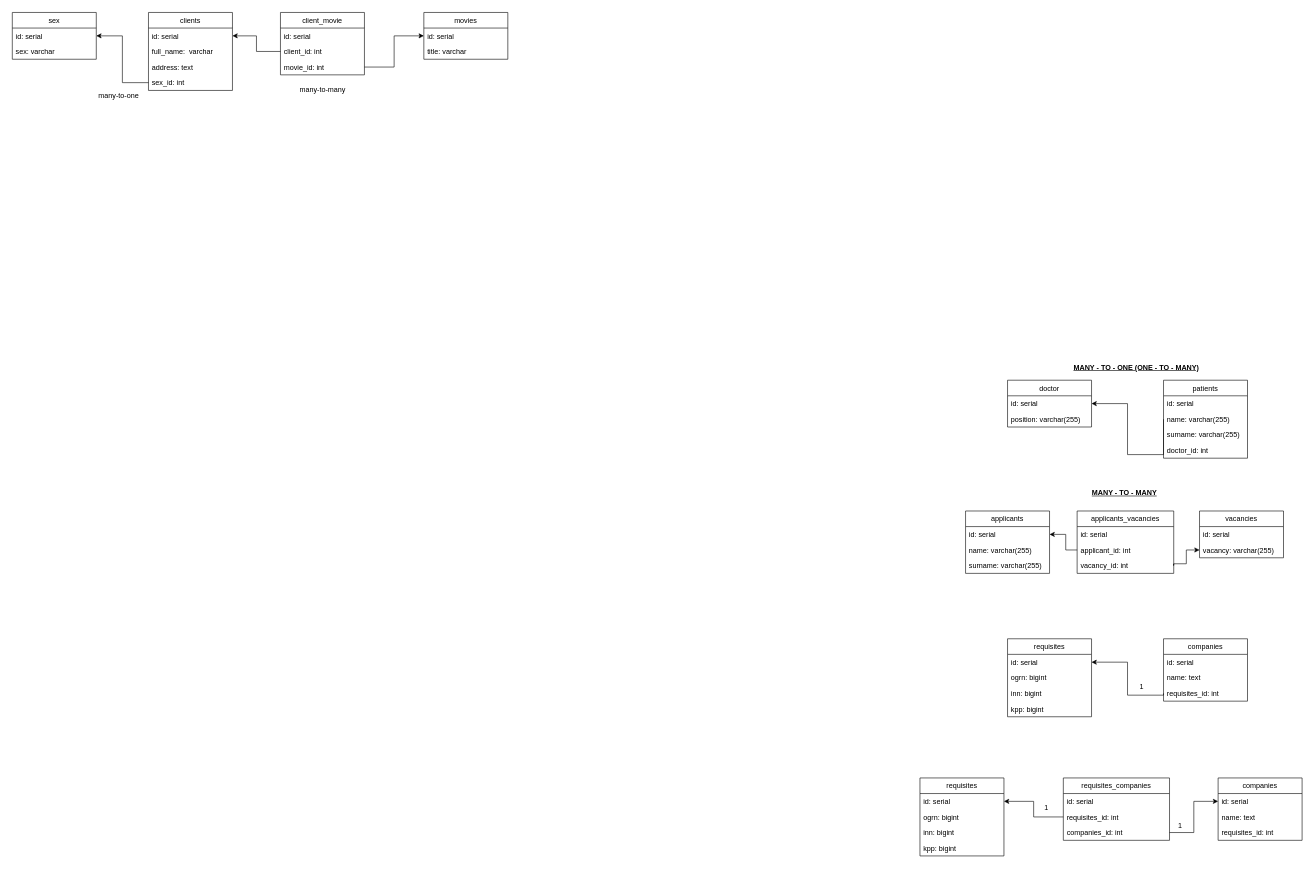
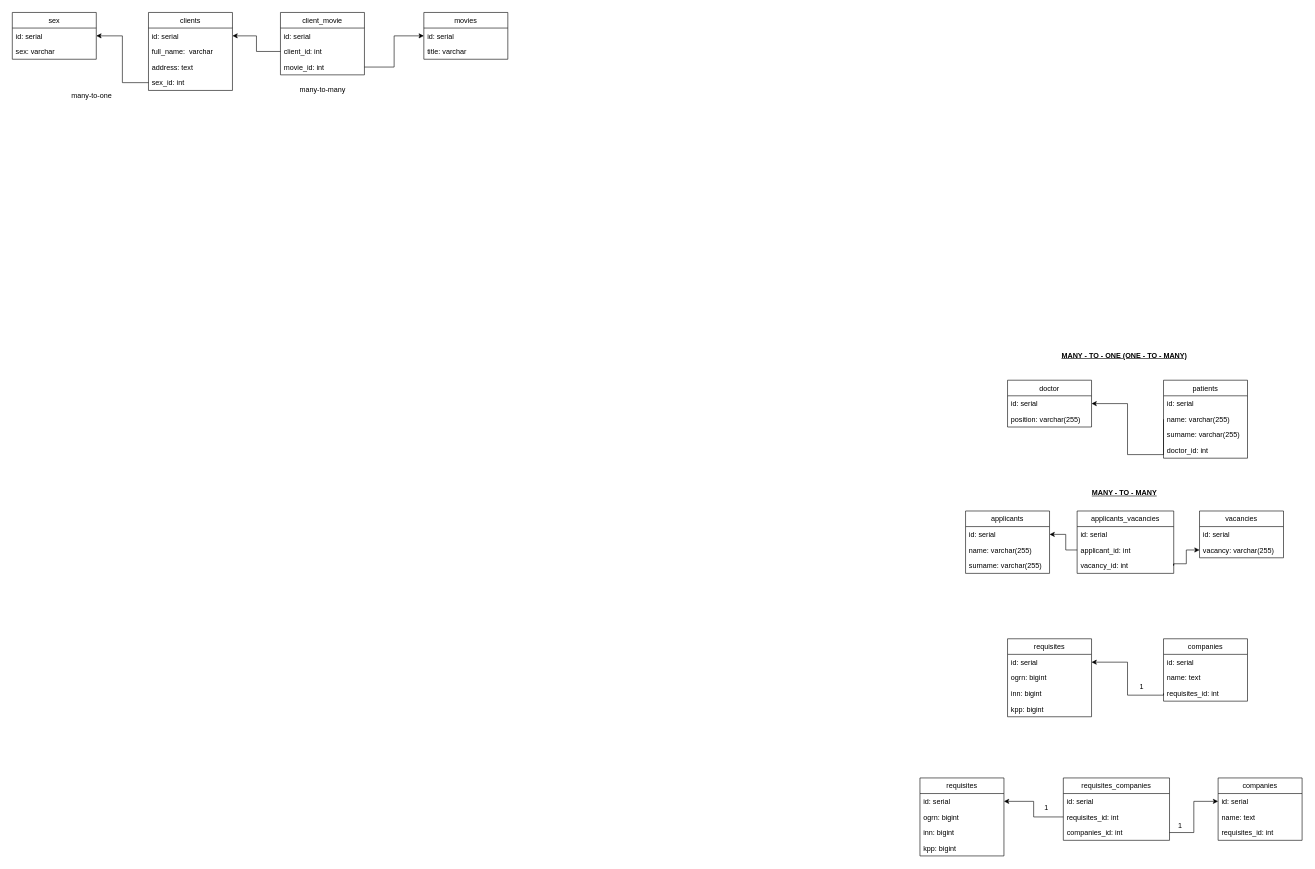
node "many-to-one": moved (119, 96) -> (92, 96)
node "MANY - TO - ONE (ONE - TO - MANY)": moved (1137, 368) -> (1125, 356)
